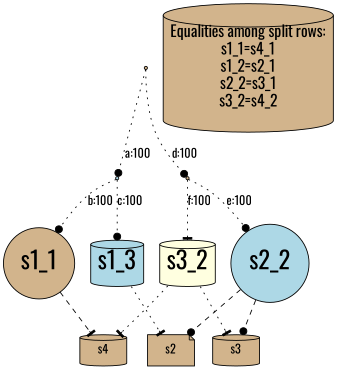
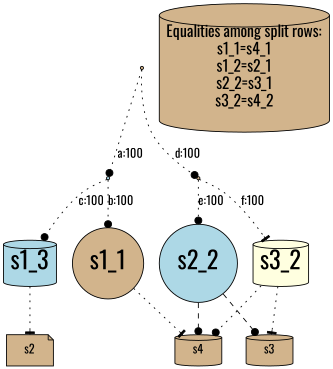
edge "s3_2" -> "s4": arrowhead tee -> dot
edge "s2_2" -> "s2": now "s2_2" -> "s4"
edge "s1_1" -> "s4": style dashed -> dotted
